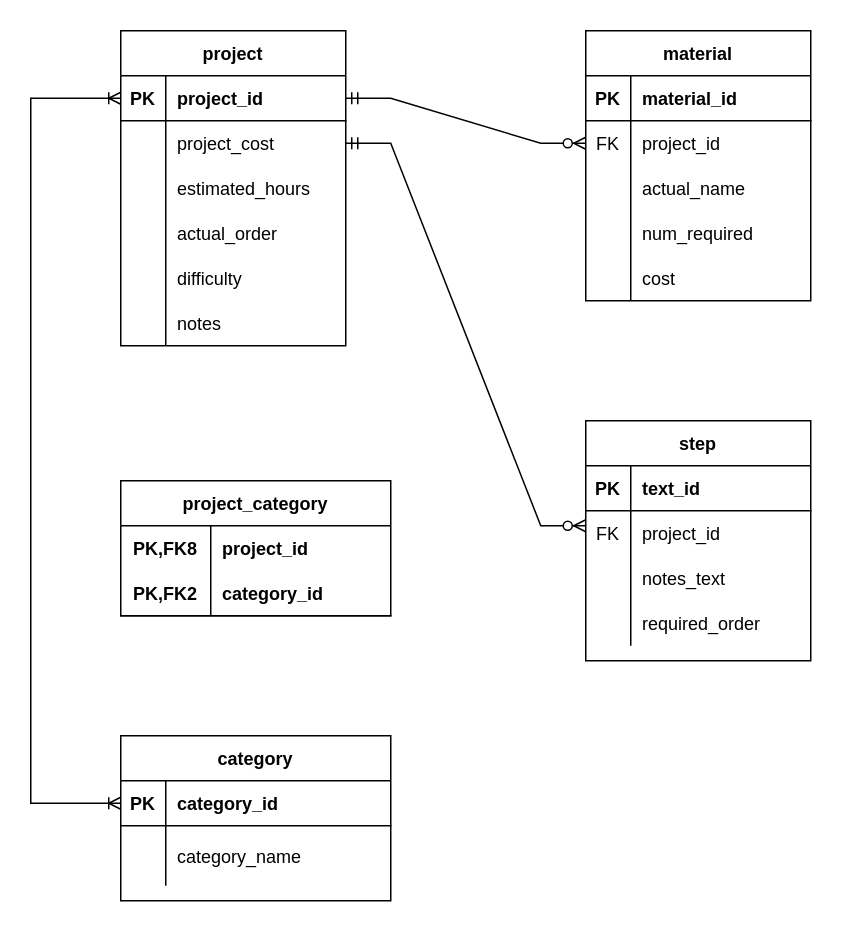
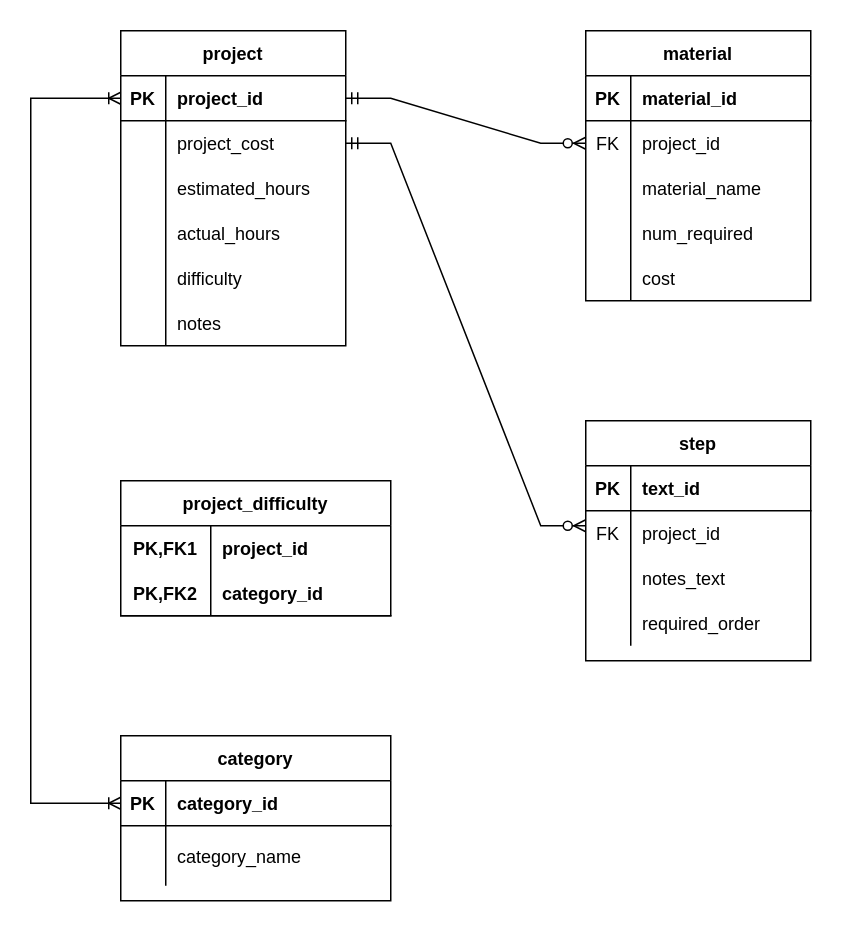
node "actual_name": label "actual_name" -> "material_name"
node "actual_order": label "actual_order" -> "actual_hours"
node "project_category": label "project_category" -> "project_difficulty"
node "PK,FK8": label "PK,FK8" -> "PK,FK1"
